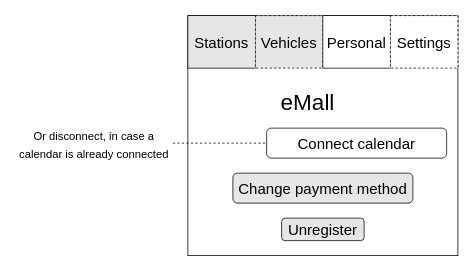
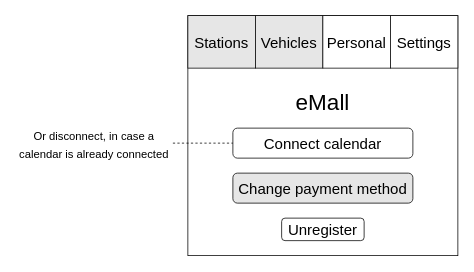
node "Vehicles": style dashed -> solid
node "Settings": style dashed -> solid
node "eMall": moved (308, 102) -> (323, 102)
node "Connect calendar": moved (357, 143) -> (323, 143)
node "Unregister": fillcolor #e6e6e6 -> #ffffff
